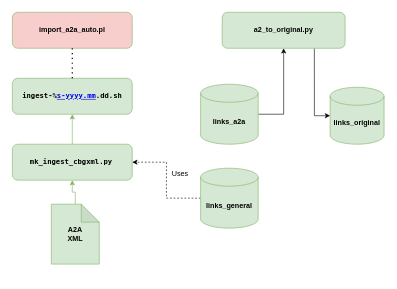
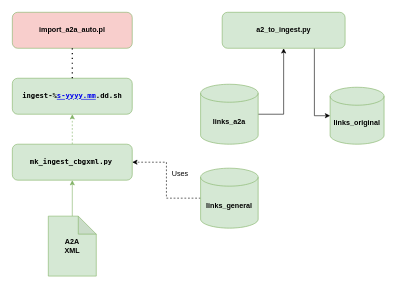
node "a2_to_original.py": label "a2_to_original.py" -> "a2_to_ingest.py"
edge "mk_ingest_cbgxml.py" -> "ingest-%s-yyyy.mm.dd.sh": style solid -> dashed
node "A2A XML": moved (75, 234) -> (72, 246)
